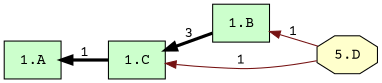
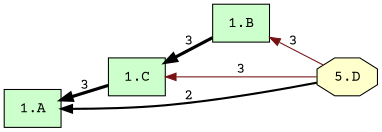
edge "5.D" -> "1.B": label "1" -> "3"
edge "1.C" -> "1.A": label "1" -> "3"
edge "5.D" -> "1.C": label "1" -> "3"
edge "5.D" -> "1.A": added, label "2"
